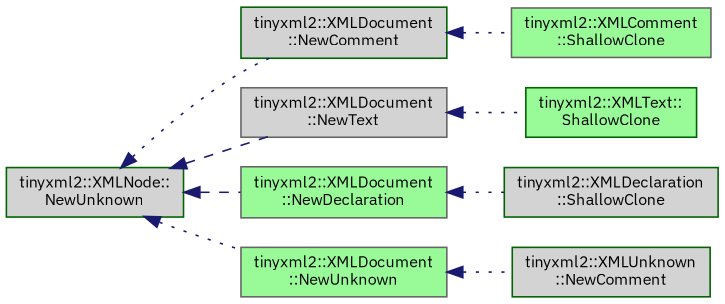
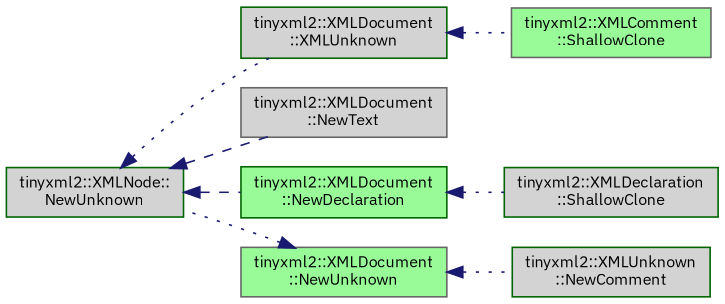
node "tinyxml2::XMLDocument ::NewComment": label "tinyxml2::XMLDocument ::NewComment" -> "tinyxml2::XMLDocument ::XMLUnknown"
node "tinyxml2::XMLText:: ShallowClone": removed
node "tinyxml2::XMLDocument ::NewDeclaration": color gray40 -> darkgreen
edge "tinyxml2::XMLDocument ::NewUnknown" -> "tinyxml2::XMLNode:: NewUnknown": reversed
